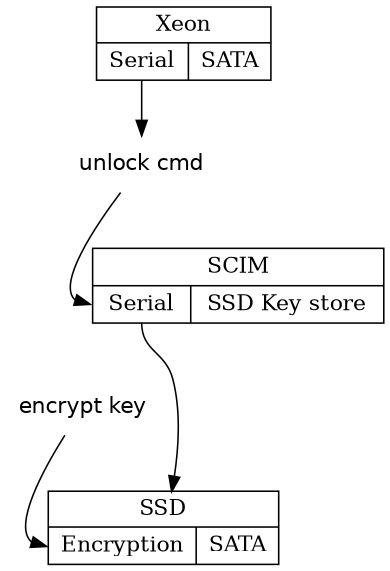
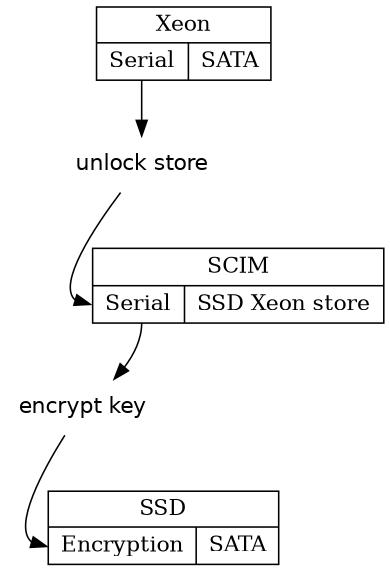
node "unlock cmd": label "unlock cmd" -> "unlock store"
node "SCIM": text "SSD Key store" -> "SSD Xeon store"
edge "SCIM" -> "SSD": now "SCIM" -> "encrypt key"
